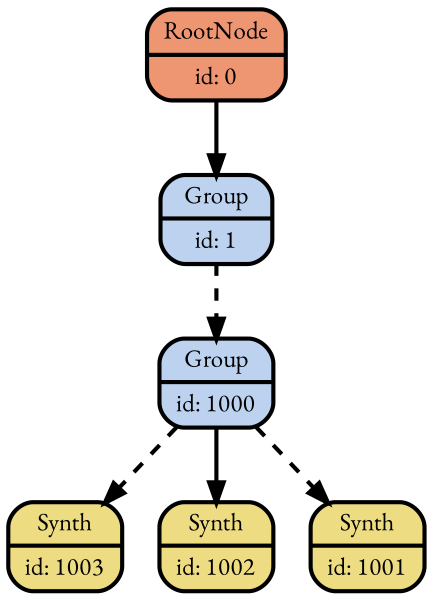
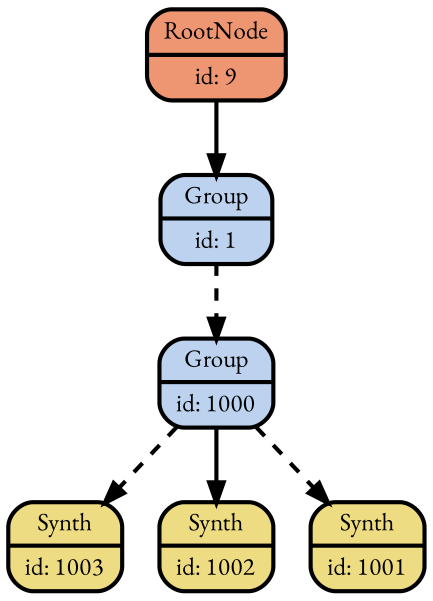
node "RootNode": text "id: 0" -> "id: 9"
